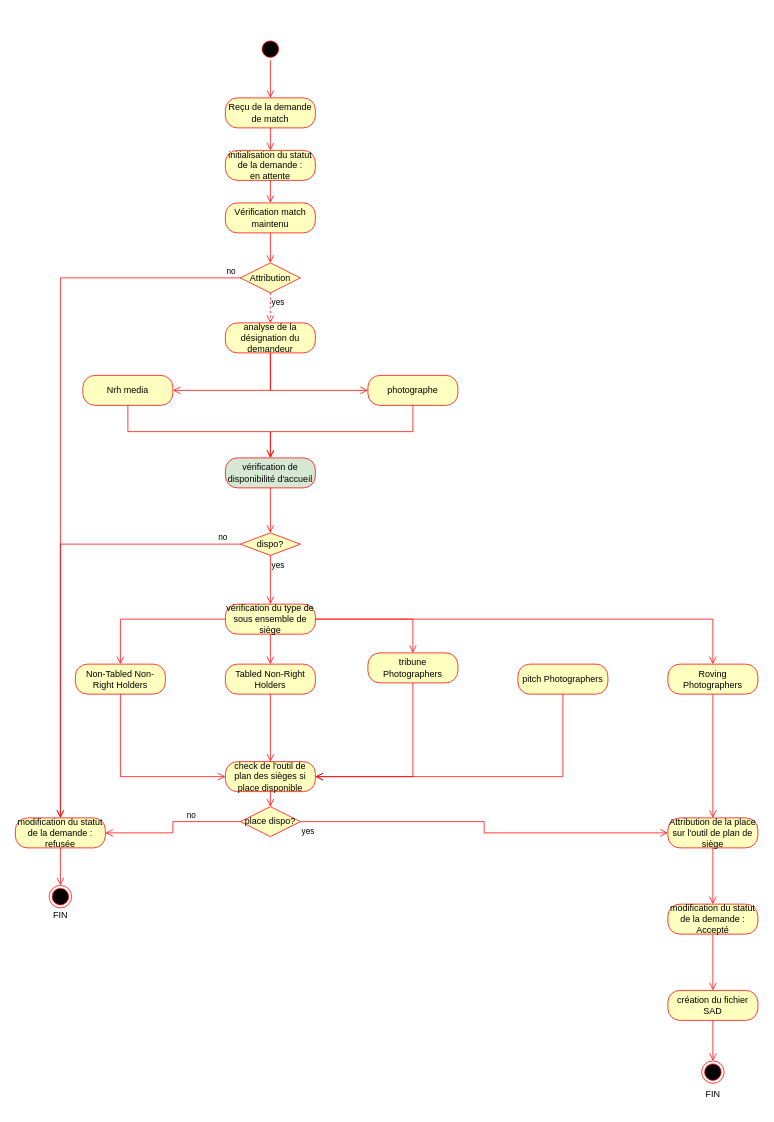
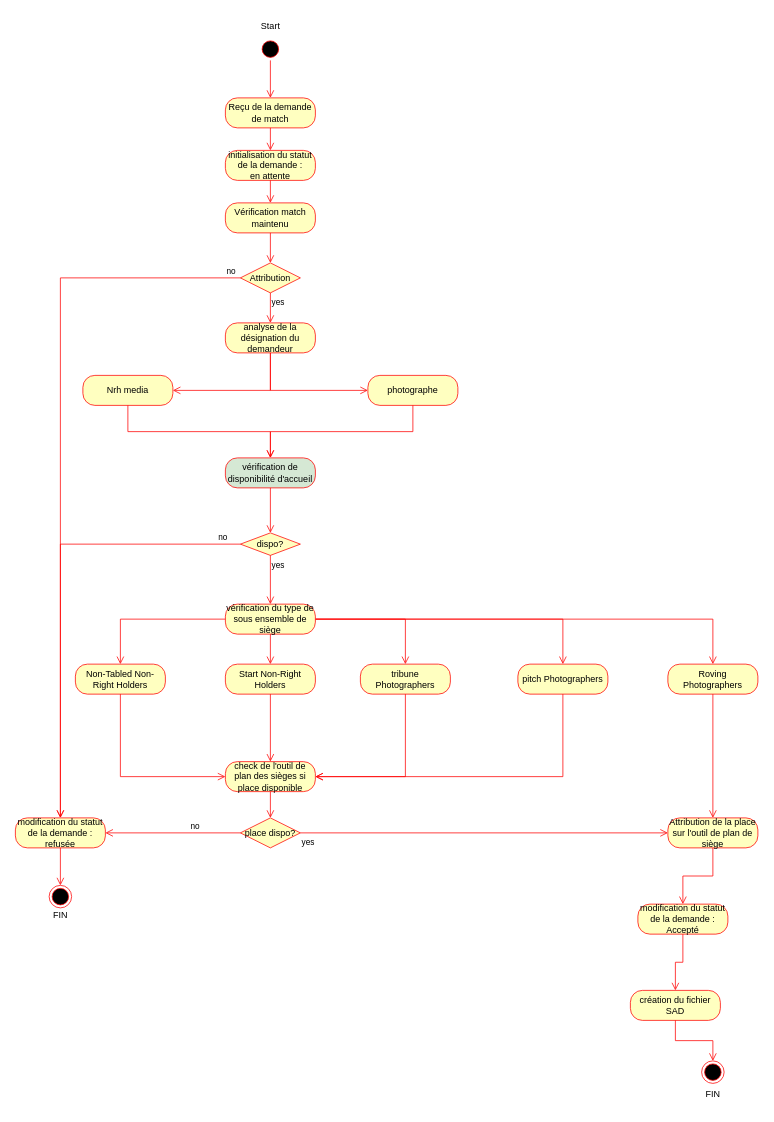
node "Start": added
edge "Attribution" -> "analyse de la désignation du demandeur": style dashed -> solid
edge "vérification du type de sous ensemble de siège" -> "pitch Photographers": added
node "tribune Photographers": moved (413, 668) -> (405, 679)
node "Tabled Non-Right Holders": label "Tabled Non-Right Holders" -> "Start Non-Right Holders"
node "place dispo?": moved (270, 822) -> (270, 833)
node "modification du statut de la demande : Accepté": moved (713, 919) -> (683, 919)
node "création du fichier SAD": moved (713, 1005) -> (675, 1005)
